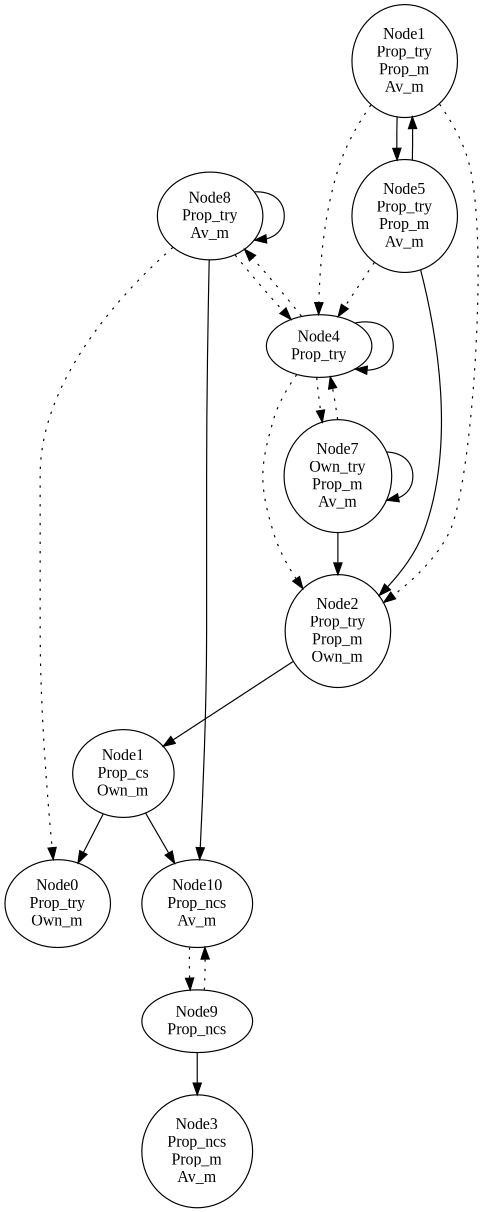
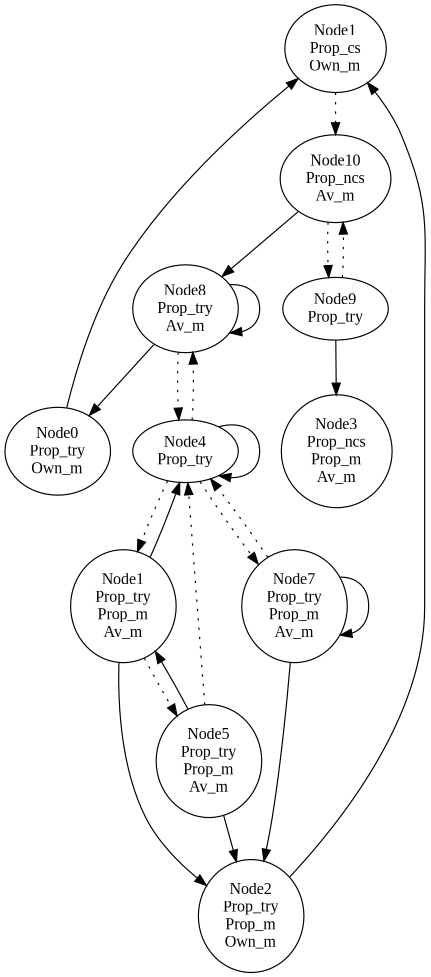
edge "Node1 Prop_try Prop_m Av_m" -> "Node5 Prop_try Prop_m Av_m": style solid -> dotted
edge "Node1 Prop_try Prop_m Av_m" -> "Node4 Prop_try": style dotted -> solid
edge "Node1 Prop_try Prop_m Av_m" -> "Node2 Prop_try Prop_m Own_m": style dotted -> solid
edge "Node4 Prop_try" -> "Node2 Prop_try Prop_m Own_m": now "Node4 Prop_try" -> "Node1 Prop_try Prop_m Av_m"
node "Node7 Own_try Prop_m Av_m": label "Node7 Own_try Prop_m Av_m" -> "Node7 Prop_try Prop_m Av_m"
edge "Node8 Prop_try Av_m" -> "Node0 Prop_try Own_m": style dotted -> solid
edge "Node8 Prop_try Av_m" -> "Node10 Prop_ncs Av_m": reversed
edge "Node1 Prop_cs Own_m" -> "Node0 Prop_try Own_m": reversed
edge "Node1 Prop_cs Own_m" -> "Node10 Prop_ncs Av_m": style solid -> dotted
node "Node9 Prop_ncs": label "Node9 Prop_ncs" -> "Node9 Prop_try"
